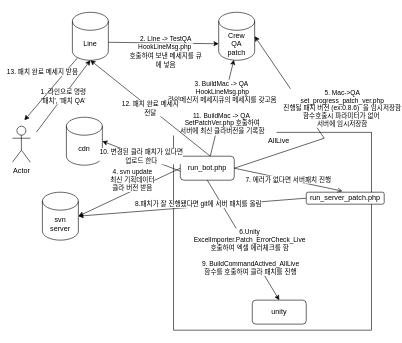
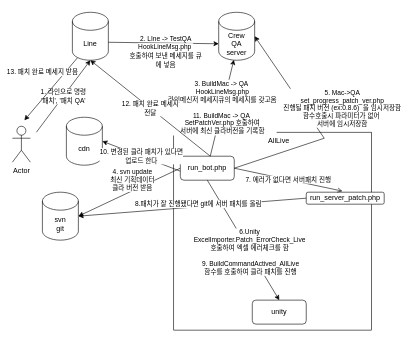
node "Crew QA patch": label "Crew QA patch" -> "Crew QA server"
node "svn server": label "svn server" -> "svn git"
